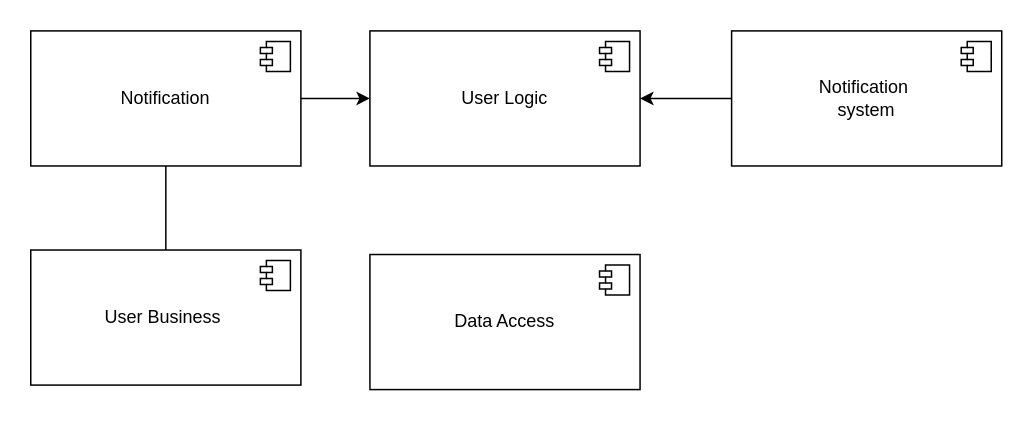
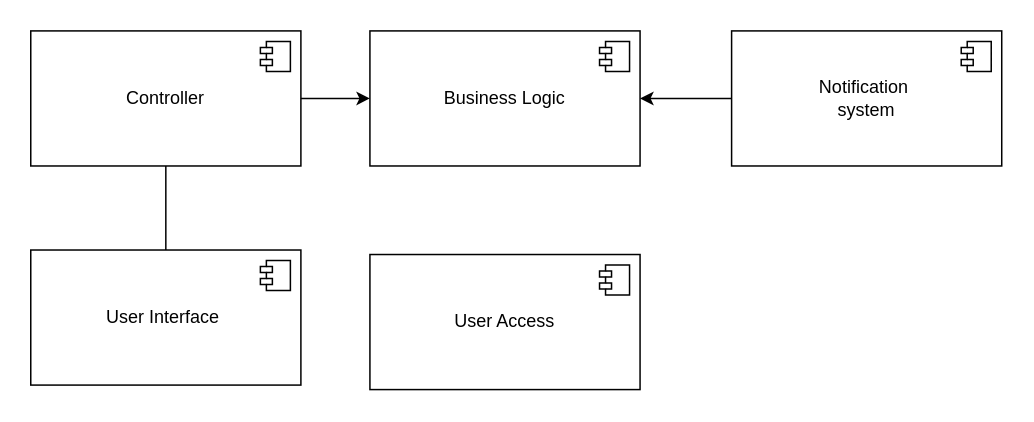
node "Notification": label "Notification" -> "Controller"
node "User Logic": label "User Logic" -> "Business Logic"
node "User Business": label "User Business" -> "User Interface"
node "Data Access": label "Data Access" -> "User Access"
